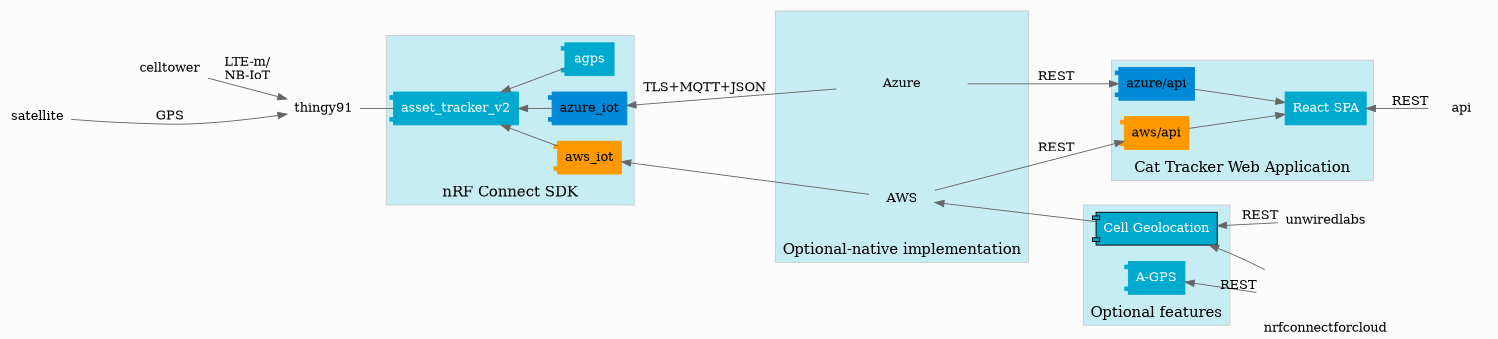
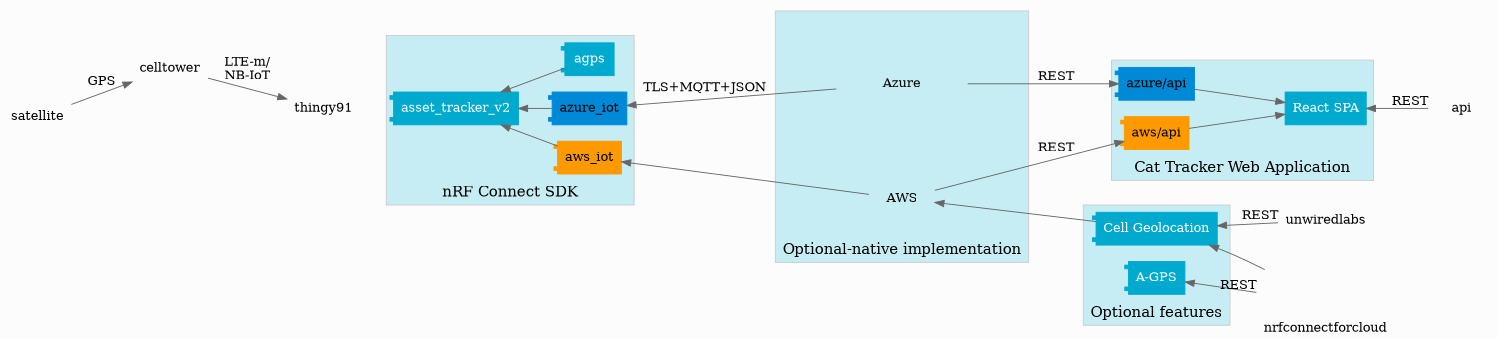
edge "thingy91" -- "asset_tracker_v2": removed
edge "satellite" -> "thingy91": now "satellite" -> "celltower"
node "Cell Geolocation": color black -> #00a9ce
